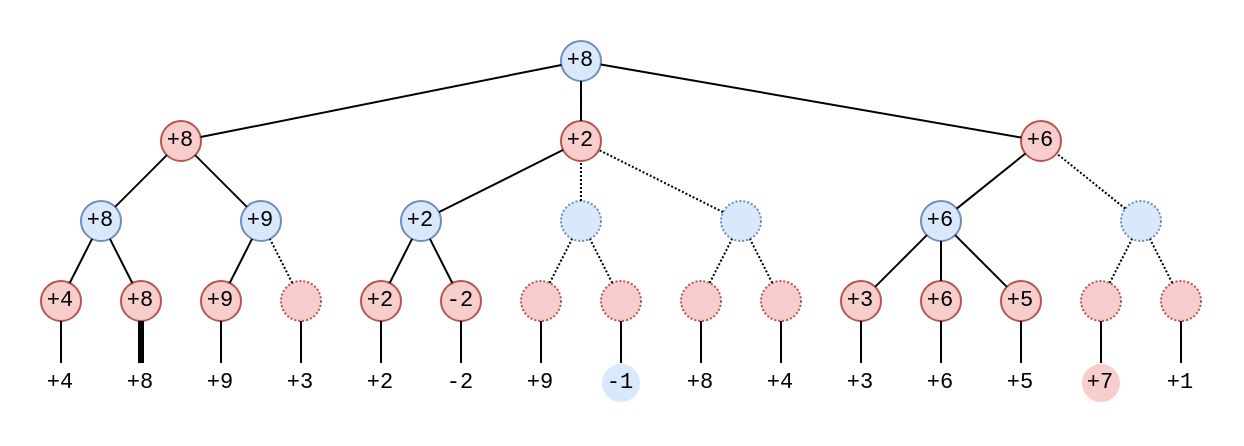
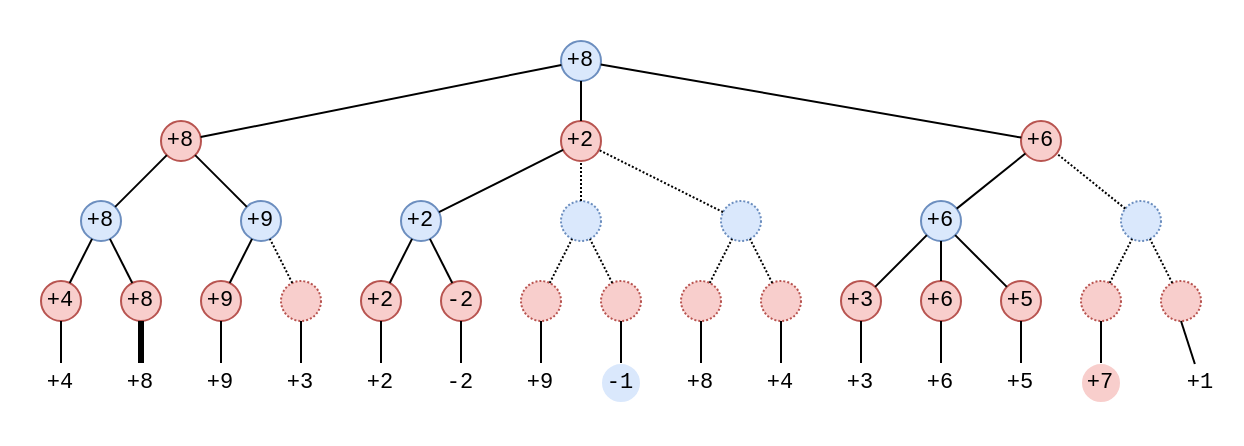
node "+1": moved (1181, 383) -> (1201, 383)
